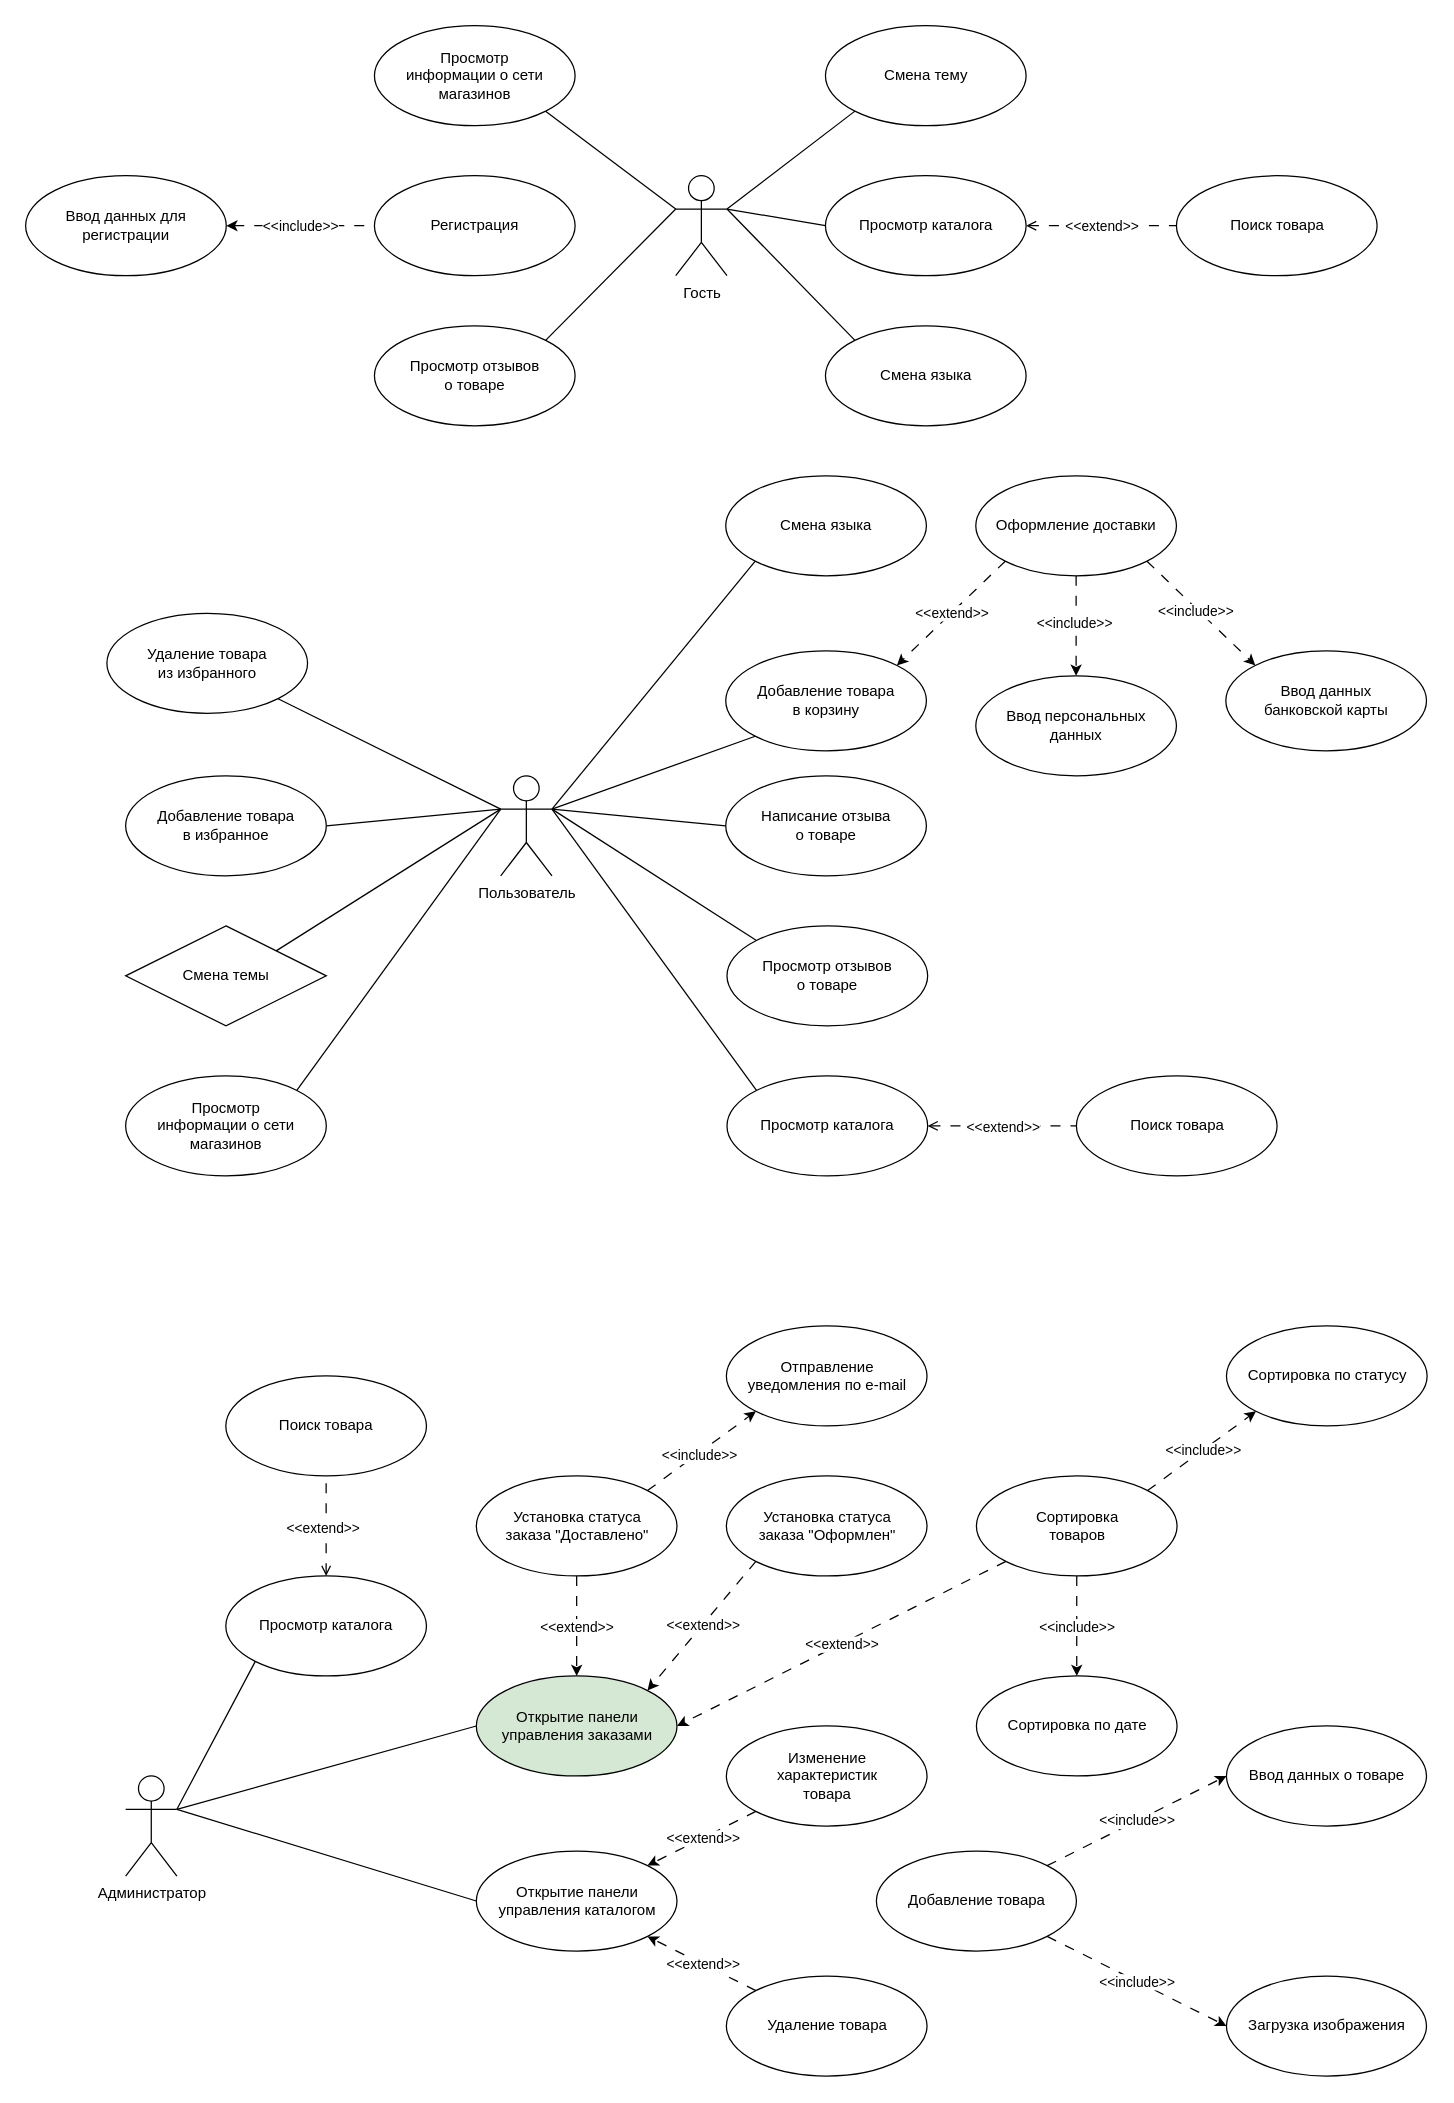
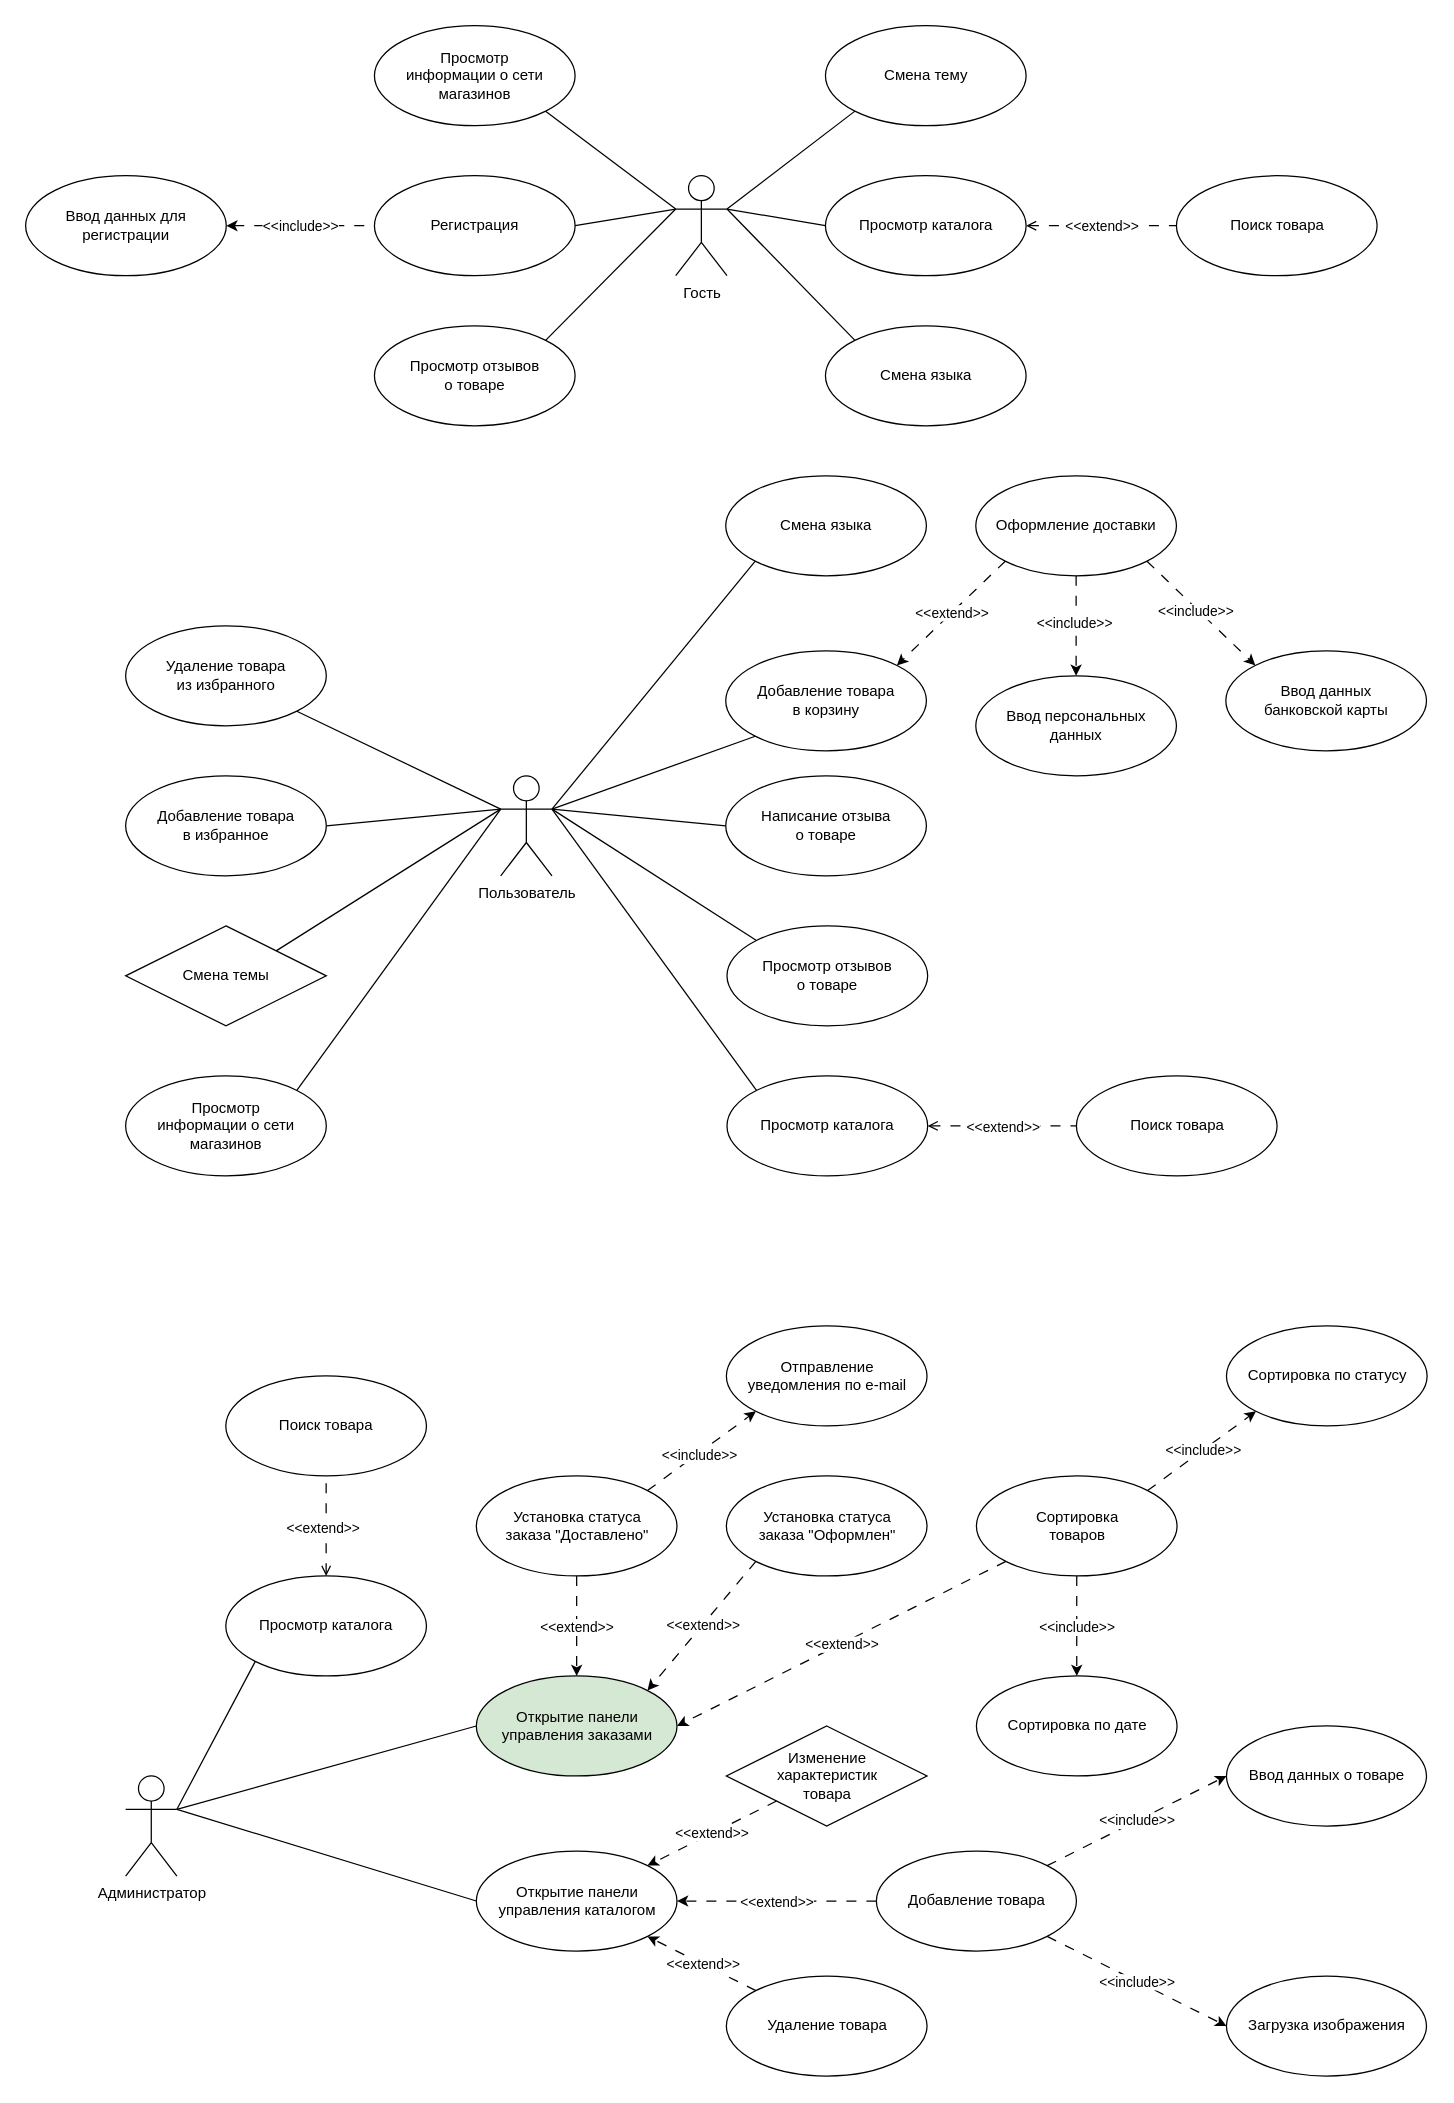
edge "Регистрация" -- "Гость": added
node "Удаление товара из избранного": moved (207, 663) -> (226, 676)
node "Изменение характеристик товара": shape ellipse -> diamond
edge "Добавление товара" -> "Открытие панели управления каталогом": added, label "<<extend>>"
